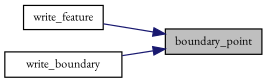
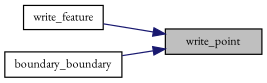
node "boundary_point": label "boundary_point" -> "write_point"
node "write_boundary": label "write_boundary" -> "boundary_boundary"
